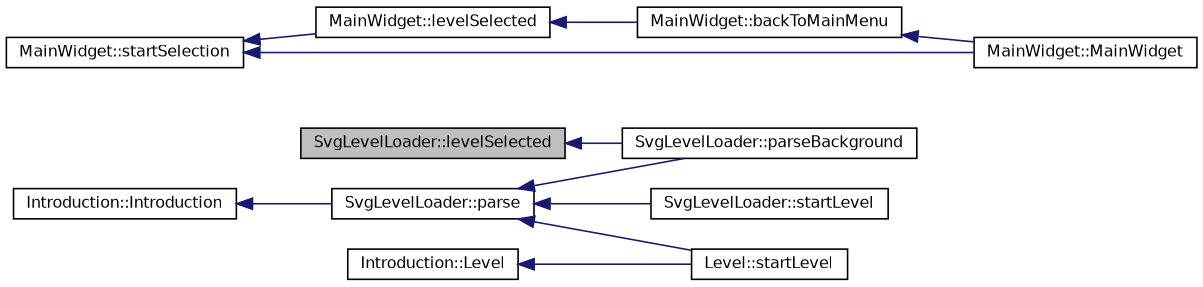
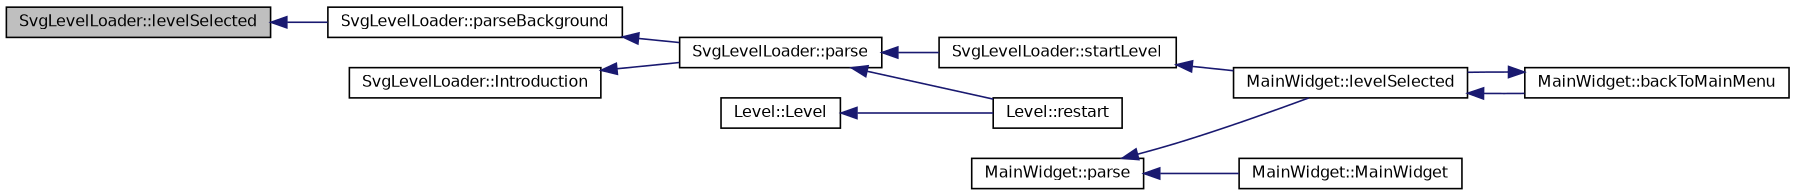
edge "MainWidget::MainWidget" -> "MainWidget::backToMainMenu": now "MainWidget::levelSelected" -> "MainWidget::backToMainMenu"
node "MainWidget::startSelection": label "MainWidget::startSelection" -> "MainWidget::parse"
edge "MainWidget::levelSelected" -> "SvgLevelLoader::startLevel": added
edge "SvgLevelLoader::parseBackground" -> "SvgLevelLoader::parse": reversed
node "Introduction::Introduction": label "Introduction::Introduction" -> "SvgLevelLoader::Introduction"
node "Introduction::Level": label "Introduction::Level" -> "Level::Level"
node "Level::startLevel": label "Level::startLevel" -> "Level::restart"
